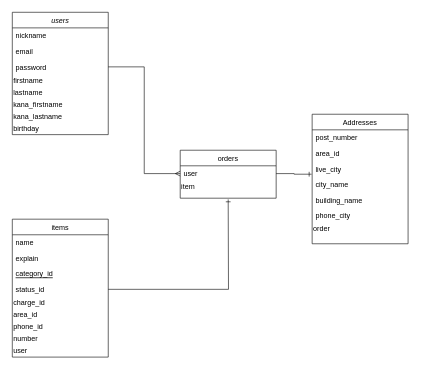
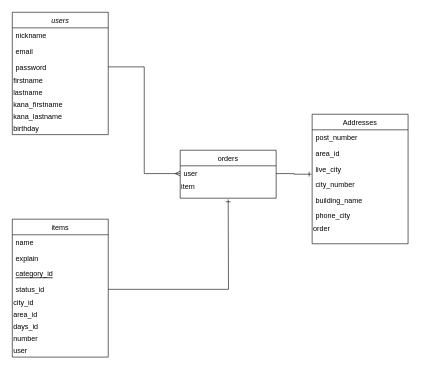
node "city_name": label "city_name" -> "city_number"
node "charge_id": label "charge_id" -> "city_id"
node "phone_id": label "phone_id" -> "days_id"
